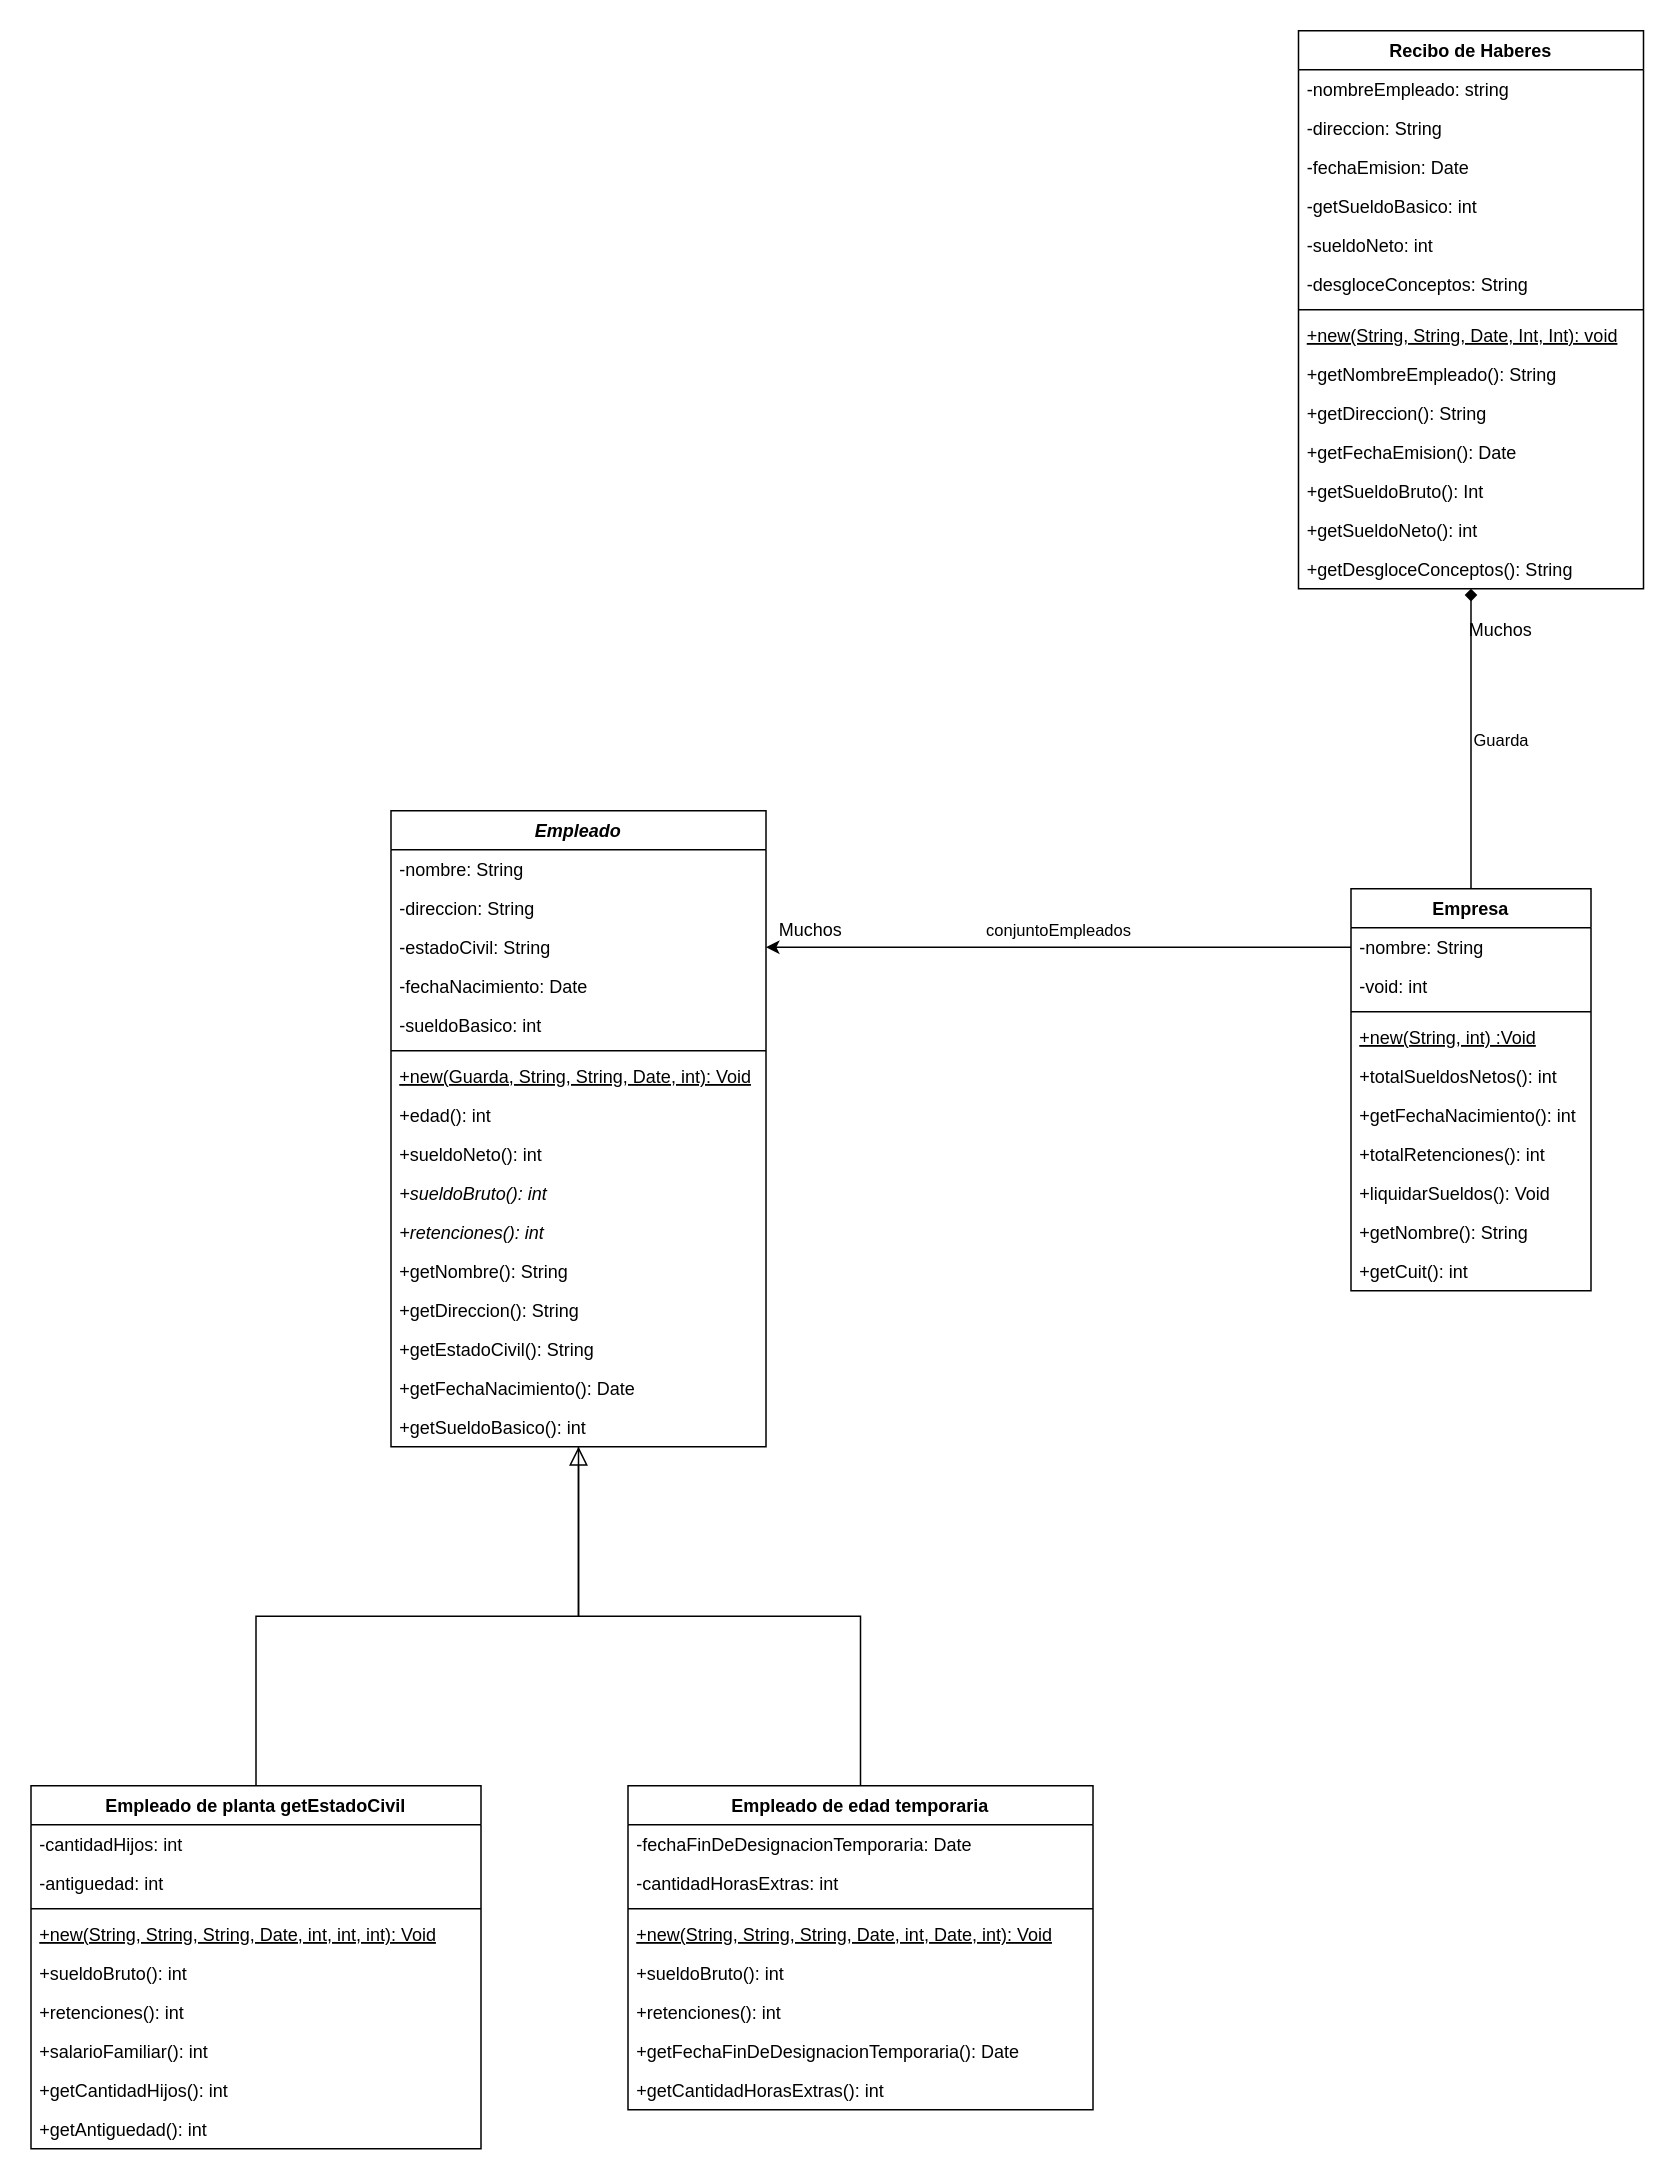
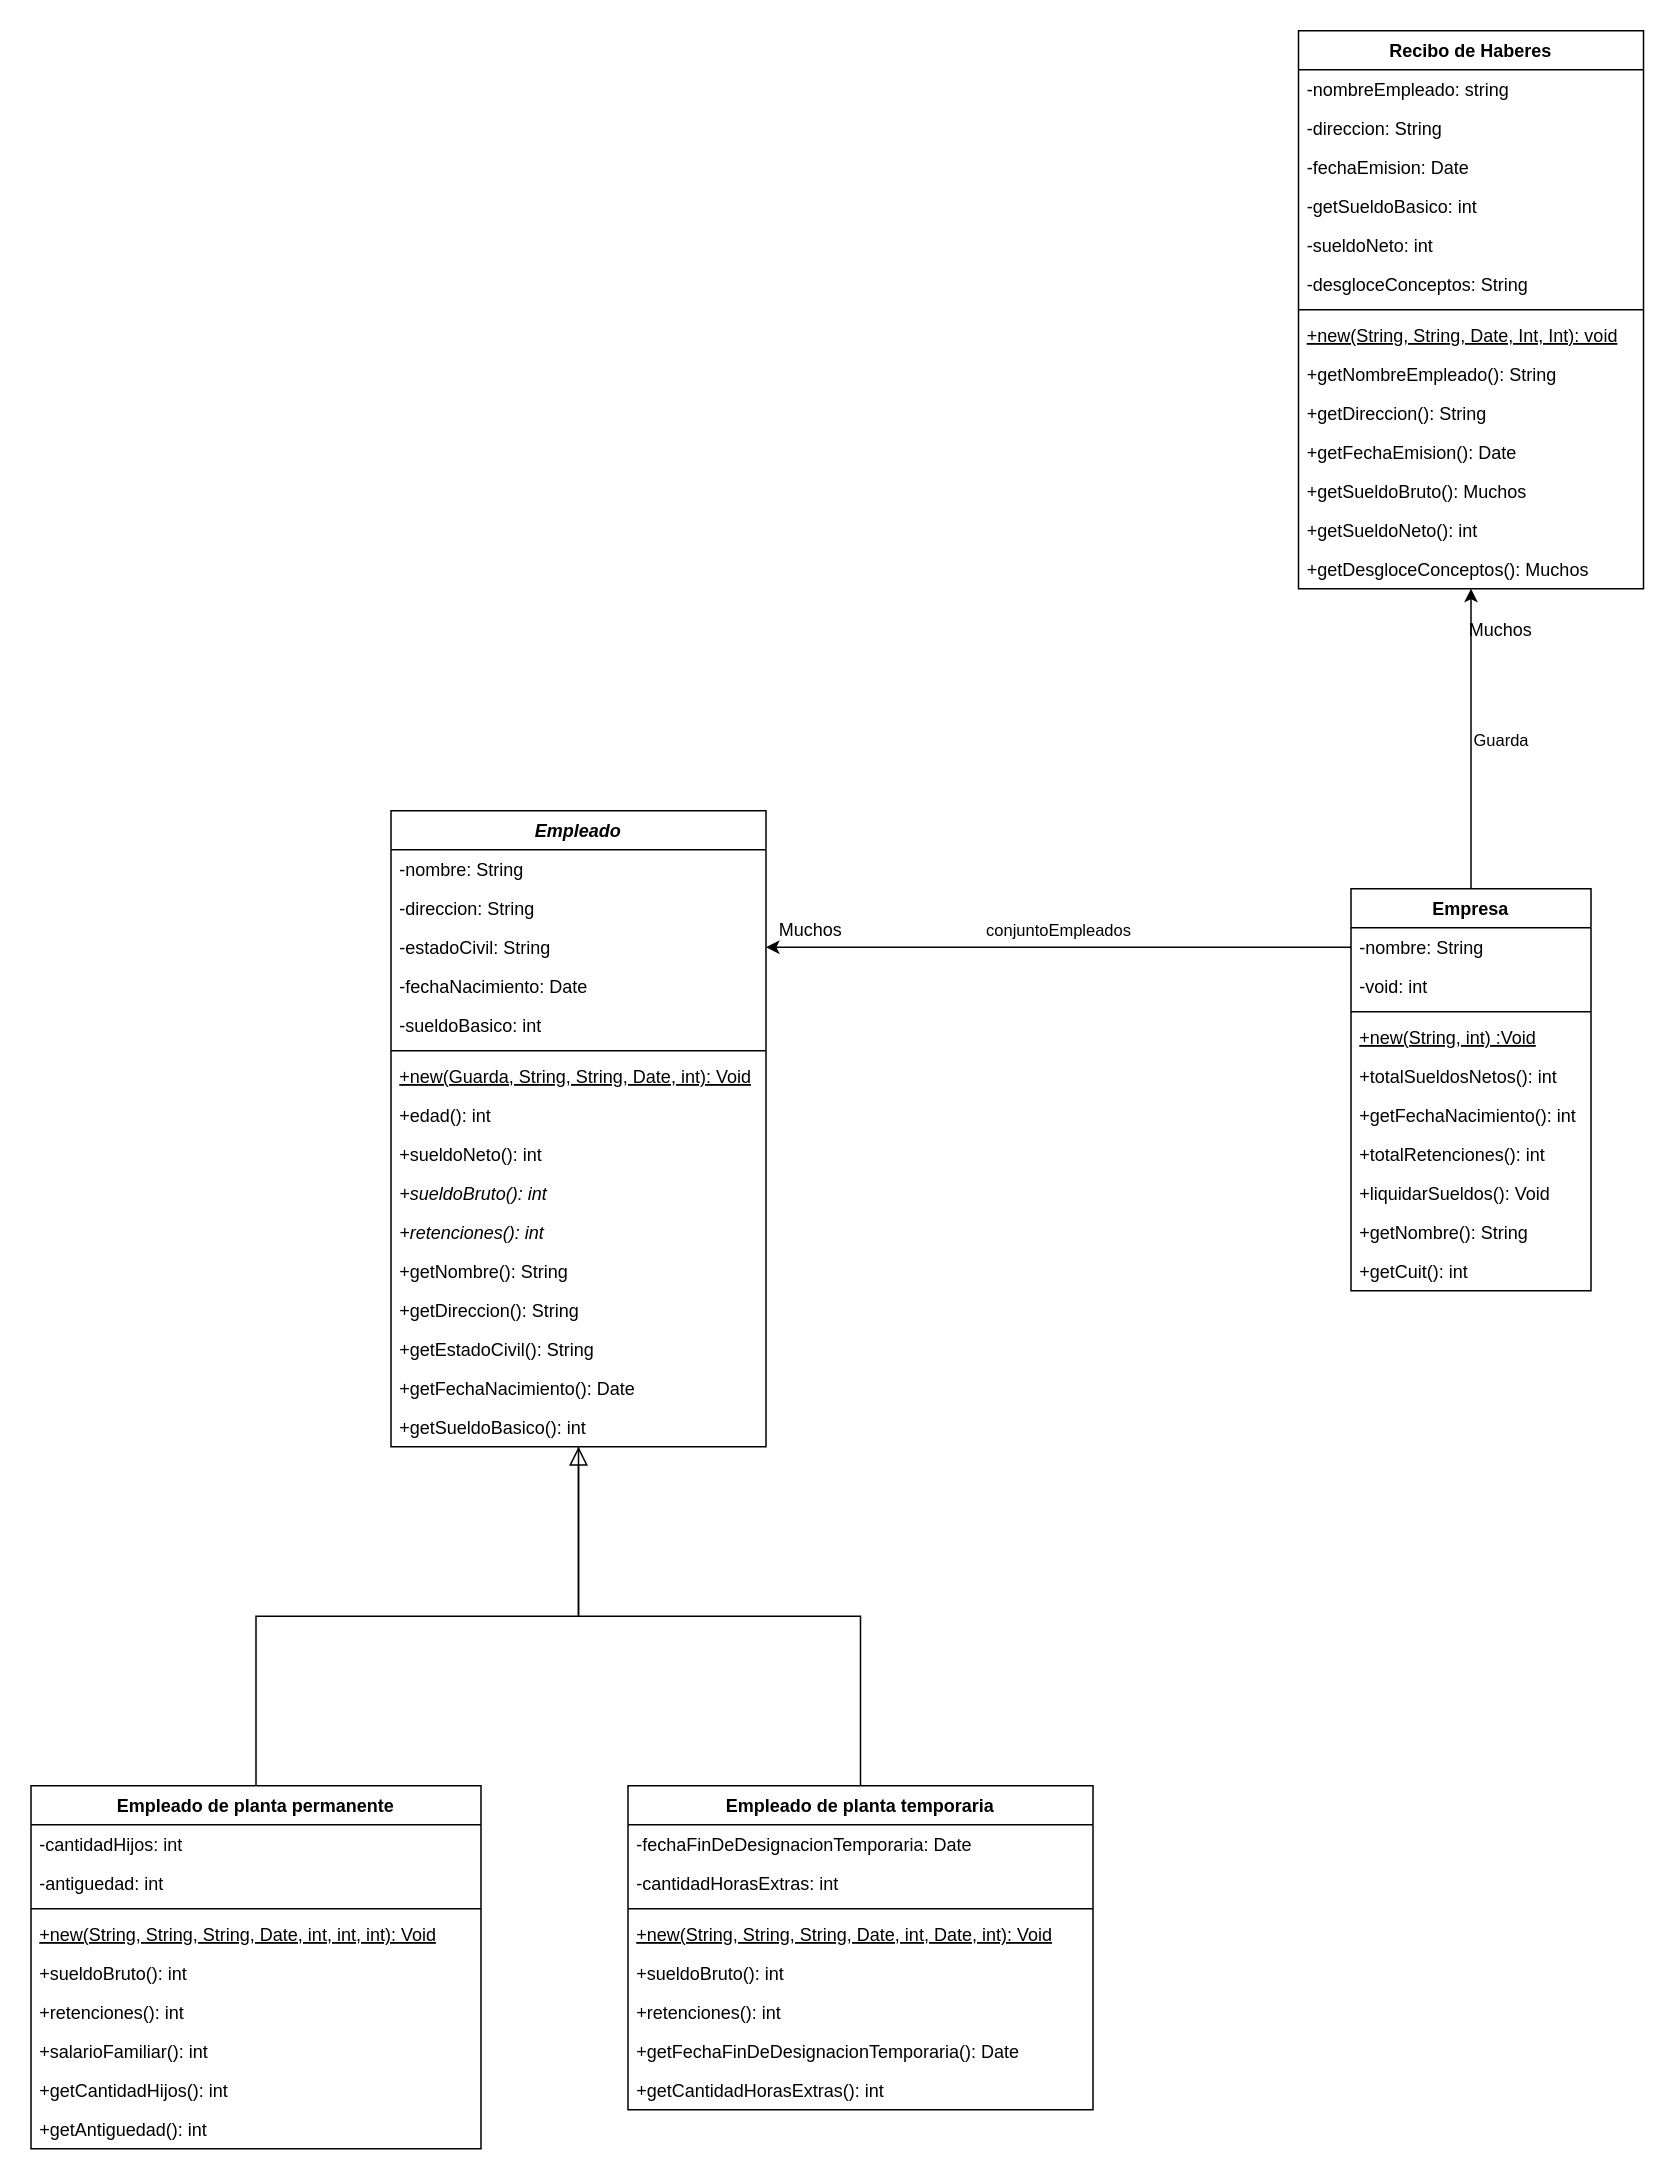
node "+getSueldoBruto(): Int": label "+getSueldoBruto(): Int" -> "+getSueldoBruto(): Muchos"
node "+getDesgloceConceptos(): String": label "+getDesgloceConceptos(): String" -> "+getDesgloceConceptos(): Muchos"
edge "Empresa" -> "Recibo de Haberes": arrowhead diamond -> classic
node "Empleado de planta getEstadoCivil": label "Empleado de planta getEstadoCivil" -> "Empleado de planta permanente"
node "Empleado de edad temporaria": label "Empleado de edad temporaria" -> "Empleado de planta temporaria"
